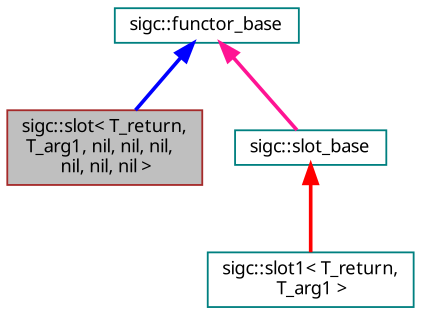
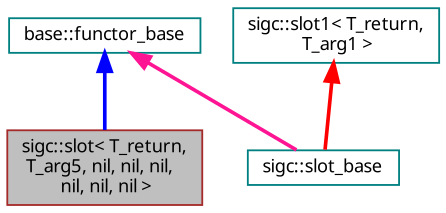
node "sigc::functor_base": label "sigc::functor_base" -> "base::functor_base"
node "sigc::slot< T_return, T_arg1, nil, nil, nil, nil, nil, nil >": label "sigc::slot< T_return, T_arg1, nil, nil, nil, nil, nil, nil >" -> "sigc::slot< T_return, T_arg5, nil, nil, nil, nil, nil, nil >"
edge "sigc::slot1< T_return, T_arg1 >" -> "sigc::slot_base": reversed
